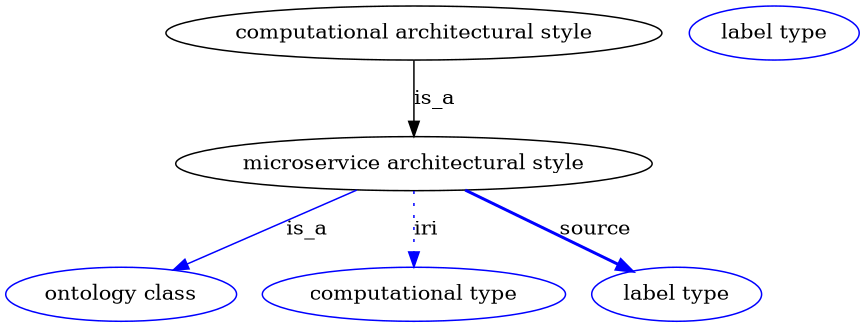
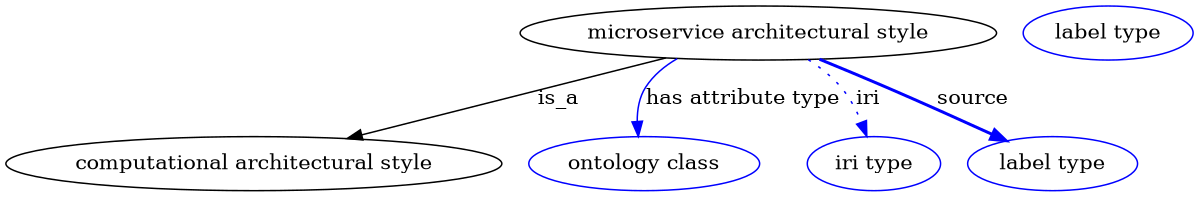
edge "computational architectural style" -> "microservice architectural style": reversed
edge "microservice architectural style" -> "ontology class": label "is_a" -> "has attribute type"
node "computational type": label "computational type" -> "iri type"
